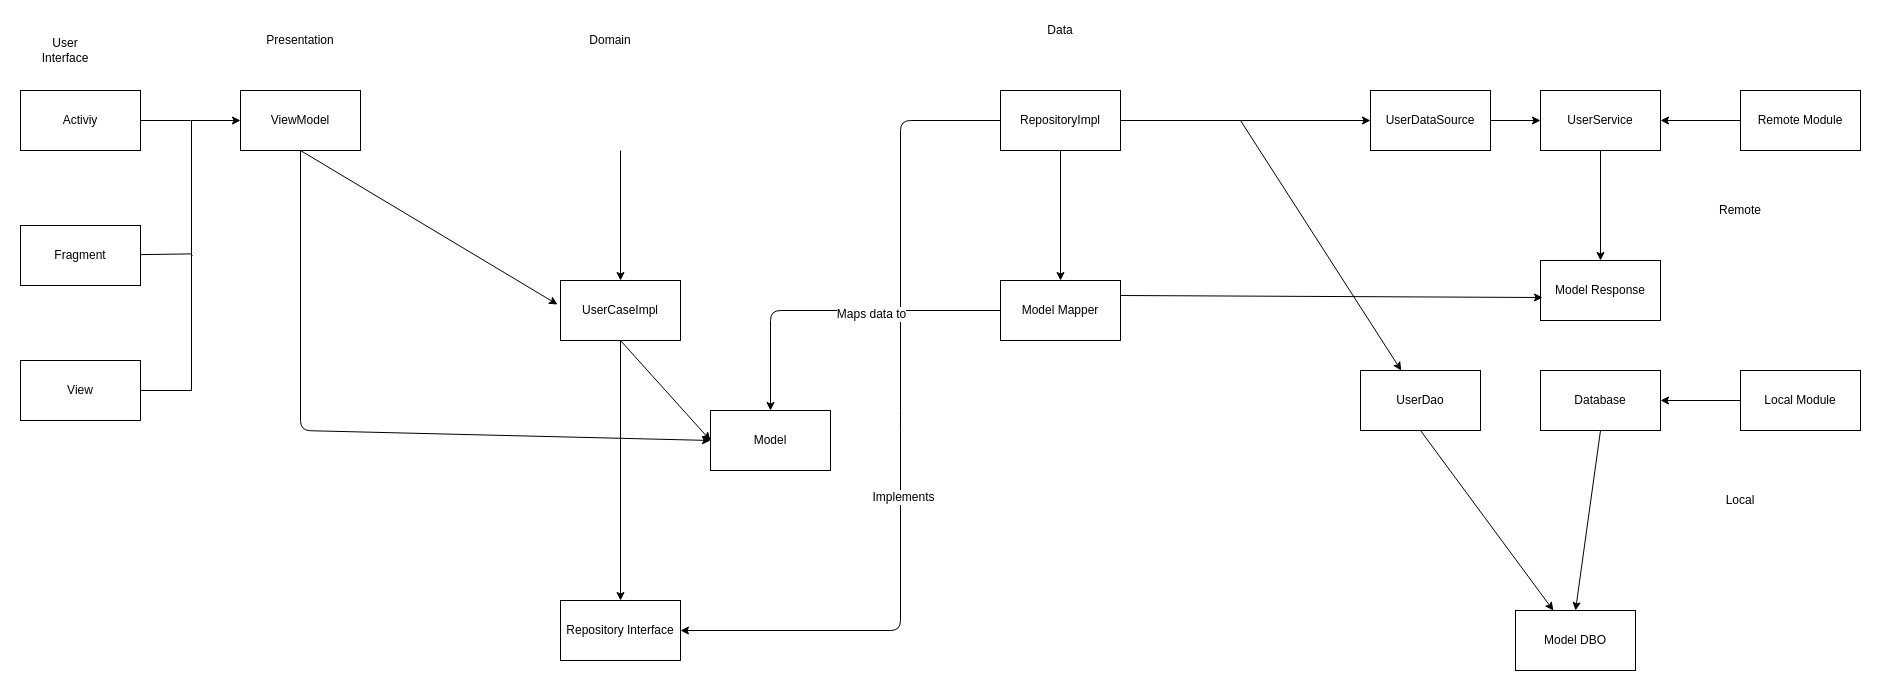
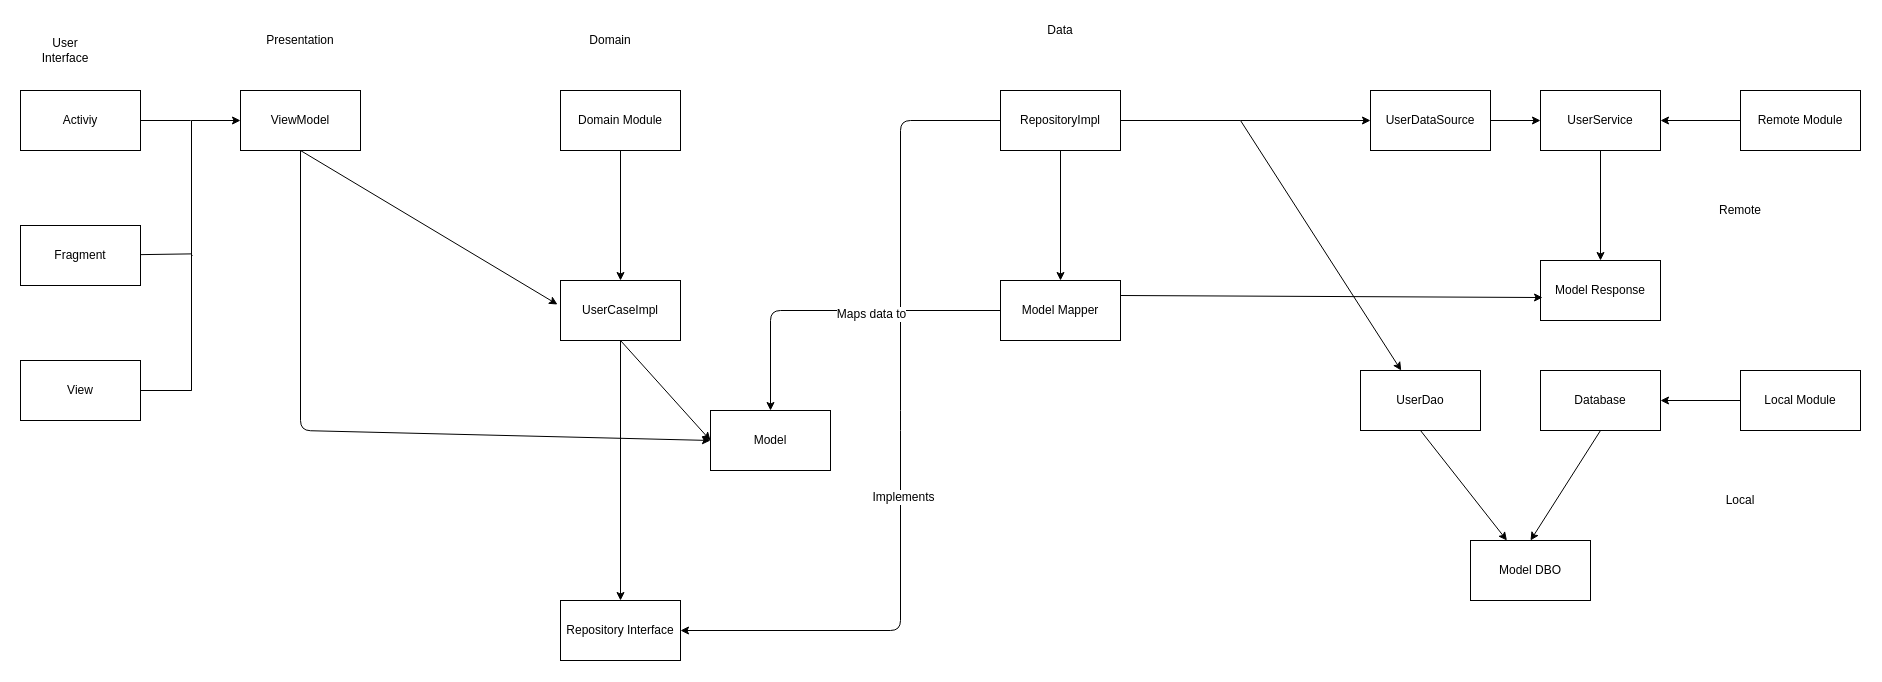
node "Domain Module": added
node "Model DBO": moved (1576, 641) -> (1531, 571)
